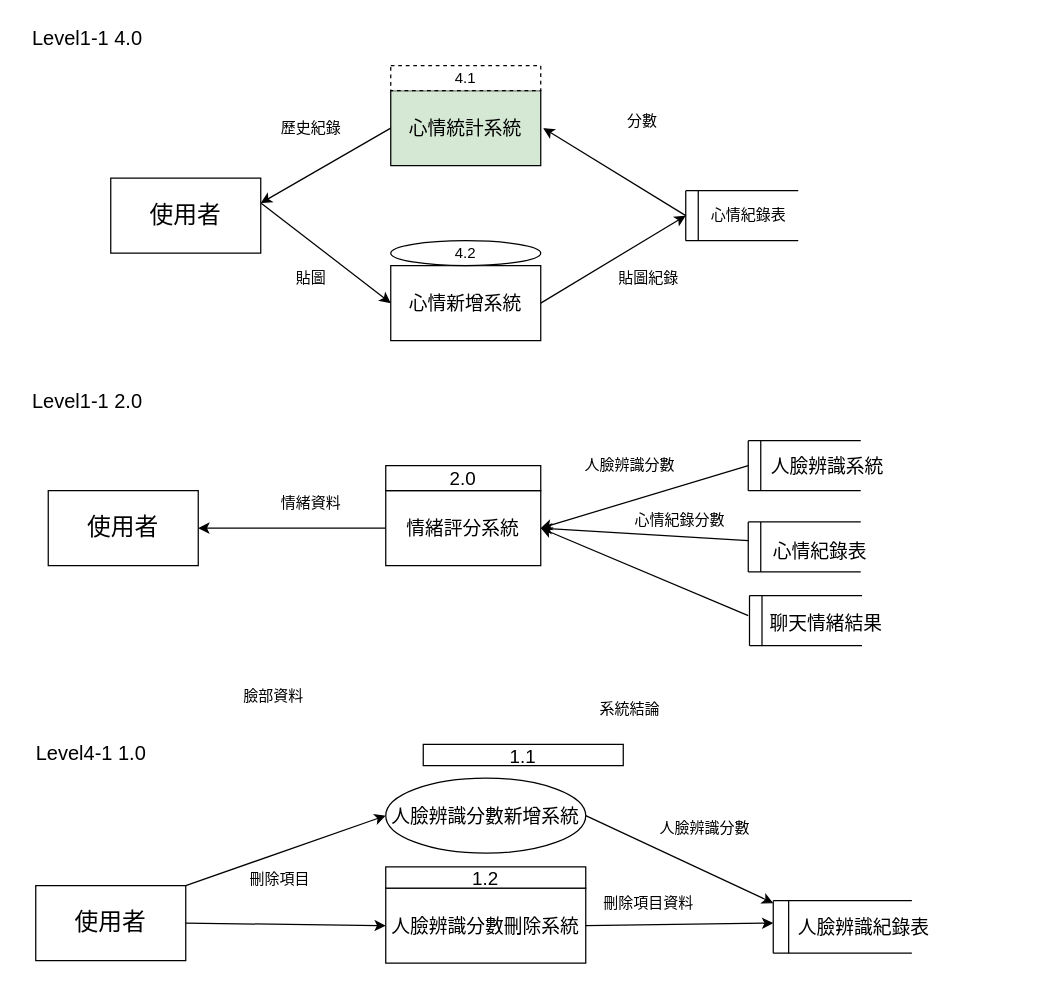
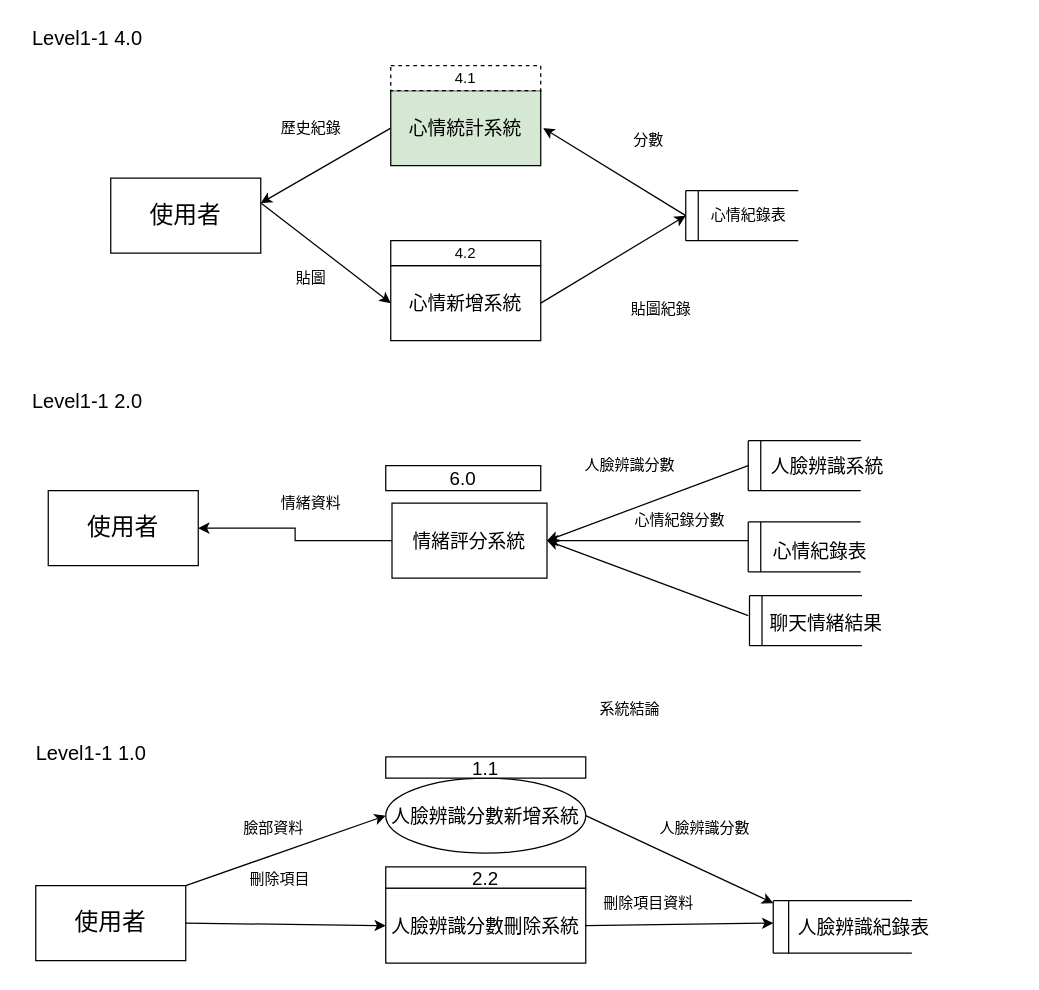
node "分數": moved (642, 122) -> (648, 141)
node "4.2": shape ellipse -> rectangle
node "貼圖紀錄": moved (648, 278) -> (661, 309)
node "2.0": label "2.0" -> "6.0"
node "情緒評分系統": moved (463, 528) -> (469, 541)
node "臉部資料": moved (273, 697) -> (273, 828)
node "Level4-1 1.0": label "Level4-1 1.0" -> "Level1-1 1.0"
node "1.1": moved (523, 755) -> (486, 768)
node "1.2": label "1.2" -> "2.2"
